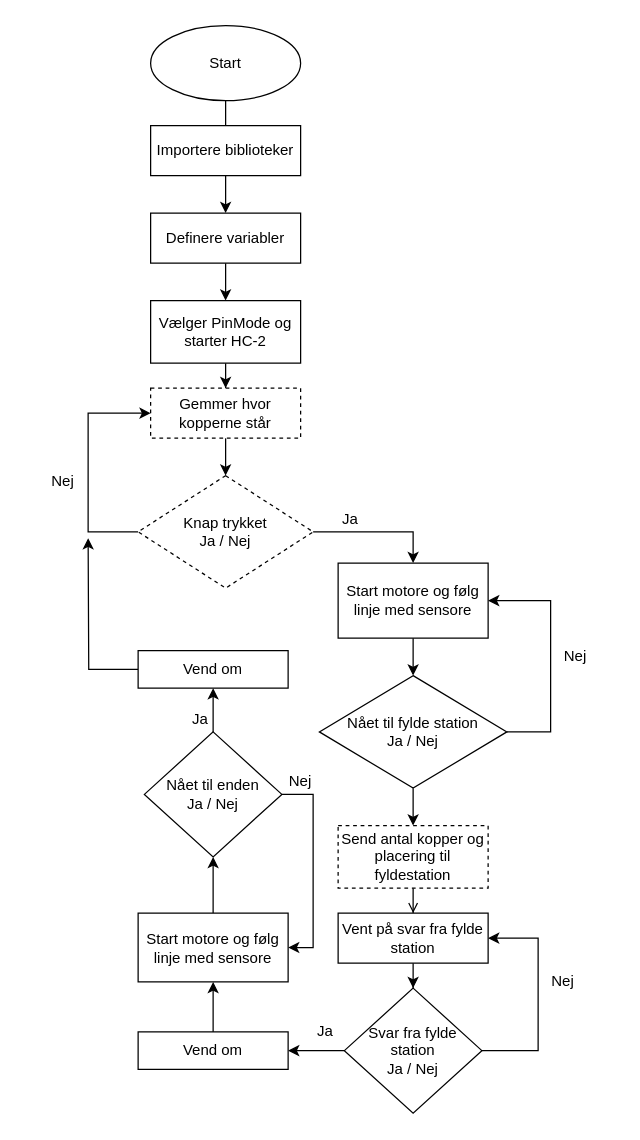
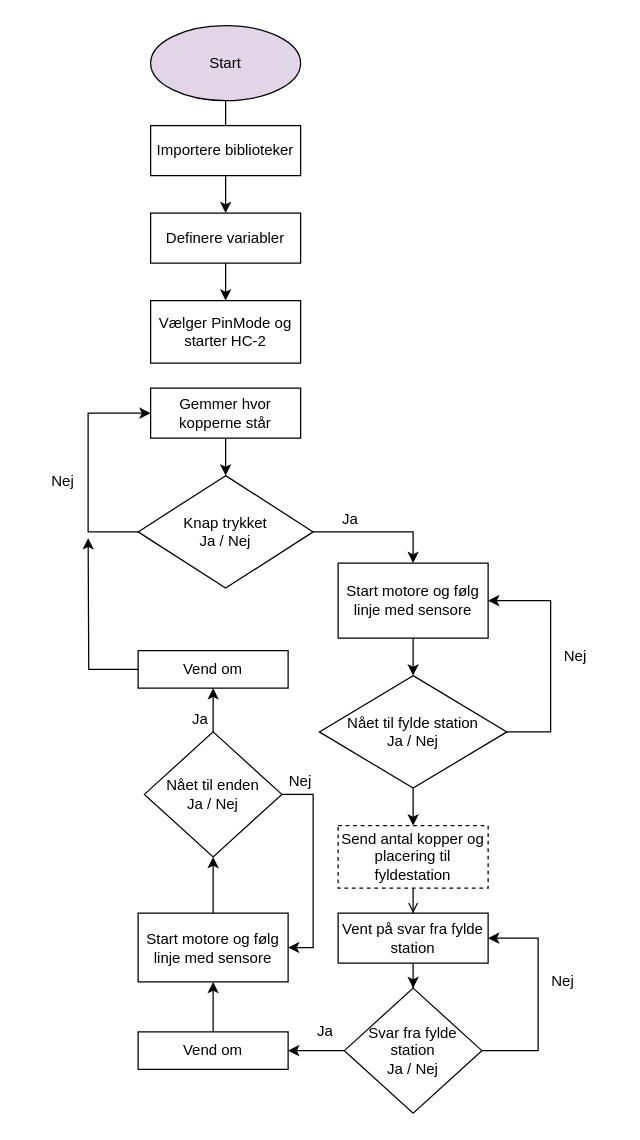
node "Start": fillcolor #ffffff -> #e1d5e7
edge "Vælger PinMode og starter HC-2" -> "Gemmer hvor kopperne står": removed
node "Gemmer hvor kopperne står": style dashed -> solid
node "Knap trykket Ja / Nej": style dashed -> solid
